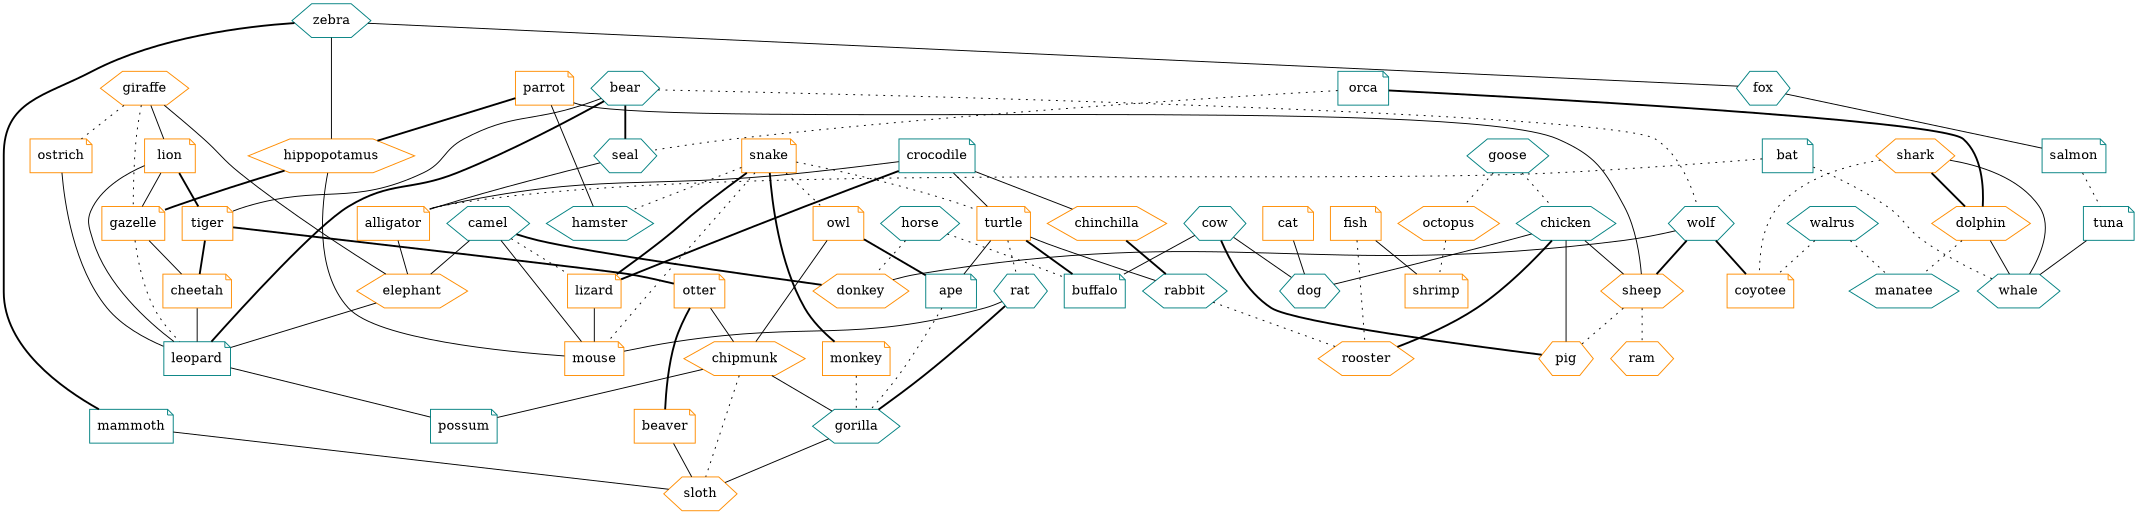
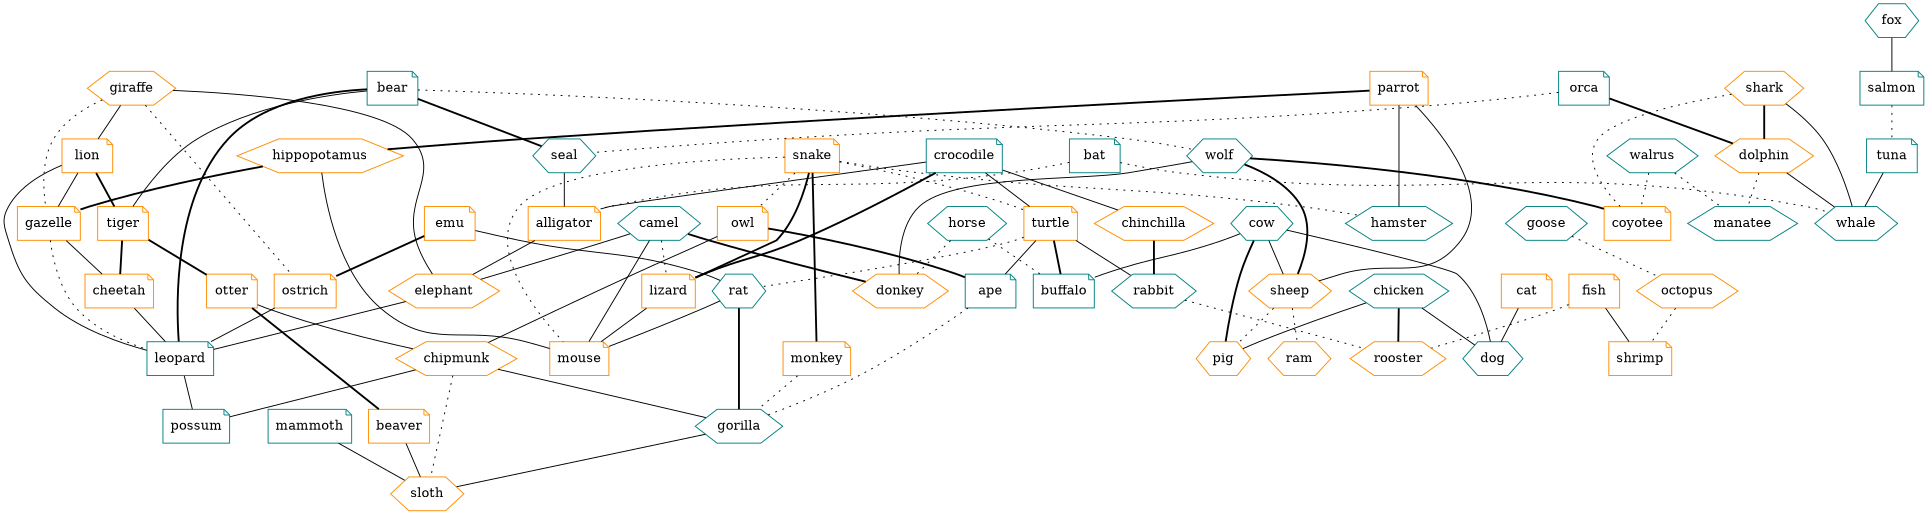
node "zebra": removed
node "bear": shape hexagon -> note
edge "goose" -- "chicken": removed
node "emu": added
edge "chicken" -- "sheep": now "cow" -- "sheep"
